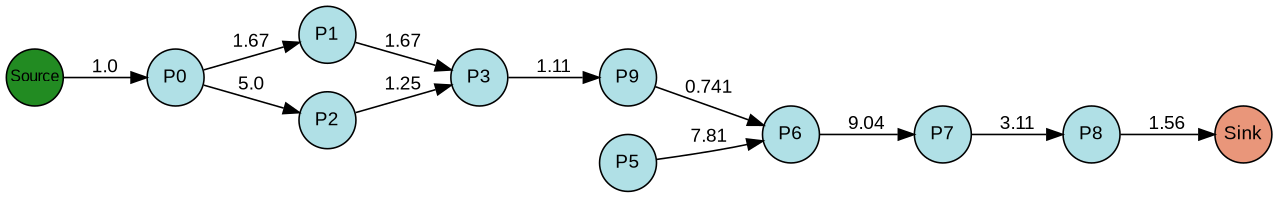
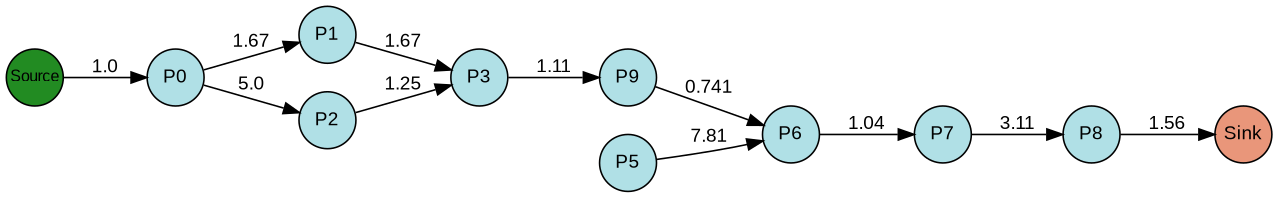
edge "P6" -> "P7": label "9.04" -> "1.04"
